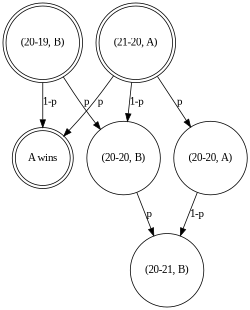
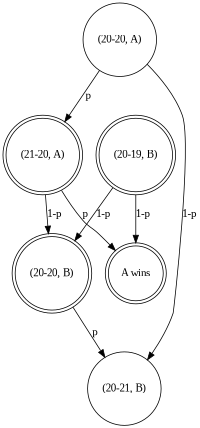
edge "(21-20, A)" -> "(20-20, A)": reversed
edge "(20-19, B)" -> "(20-20, B)": label "p" -> "1-p"
node "(20-20, B)": shape circle -> doublecircle
